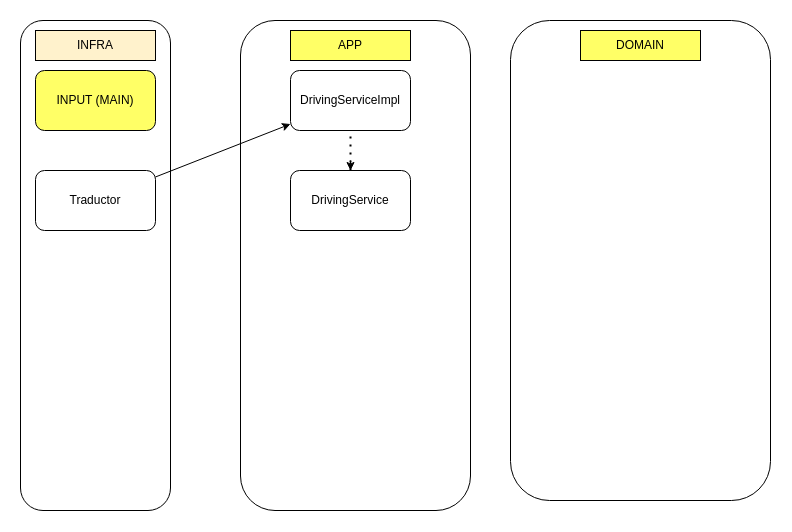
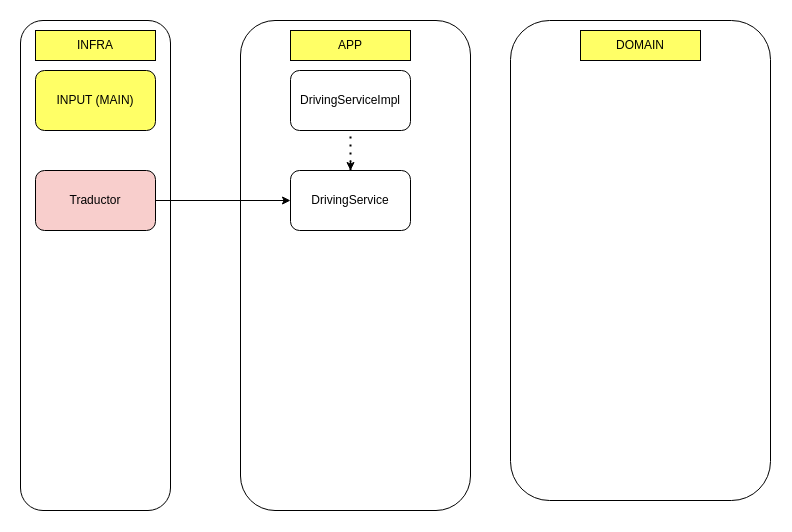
node "INFRA": fillcolor #fff2cc -> #ffff66
edge "Traductor" -> "DrivingServiceImpl": now "Traductor" -> "DrivingService"
node "Traductor": fillcolor #ffffff -> #f8cecc
